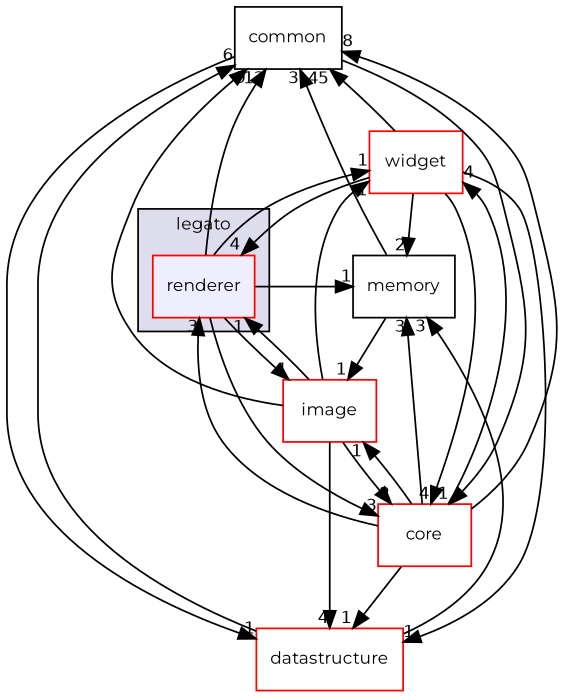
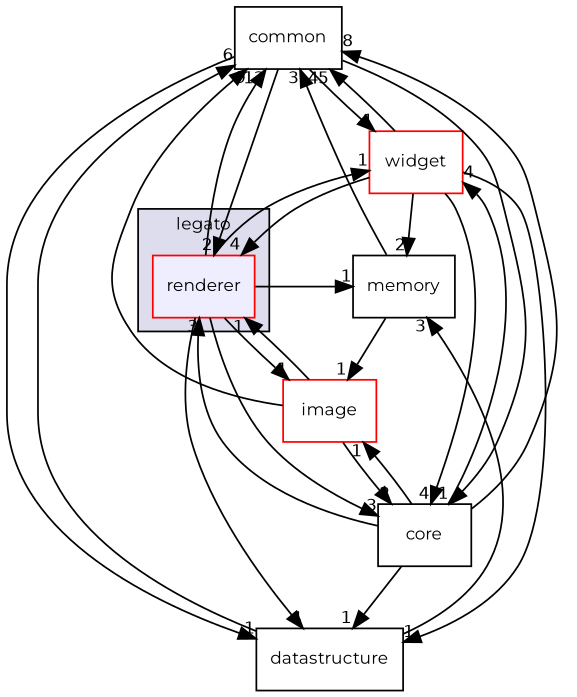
edge "common" -> "renderer": added
edge "image" -> "widget": now "common" -> "widget"
edge "core" -> "memory": removed
edge "image" -> "datastructure": now "renderer" -> "datastructure"
node "core": color red -> black
node "datastructure": color red -> black
